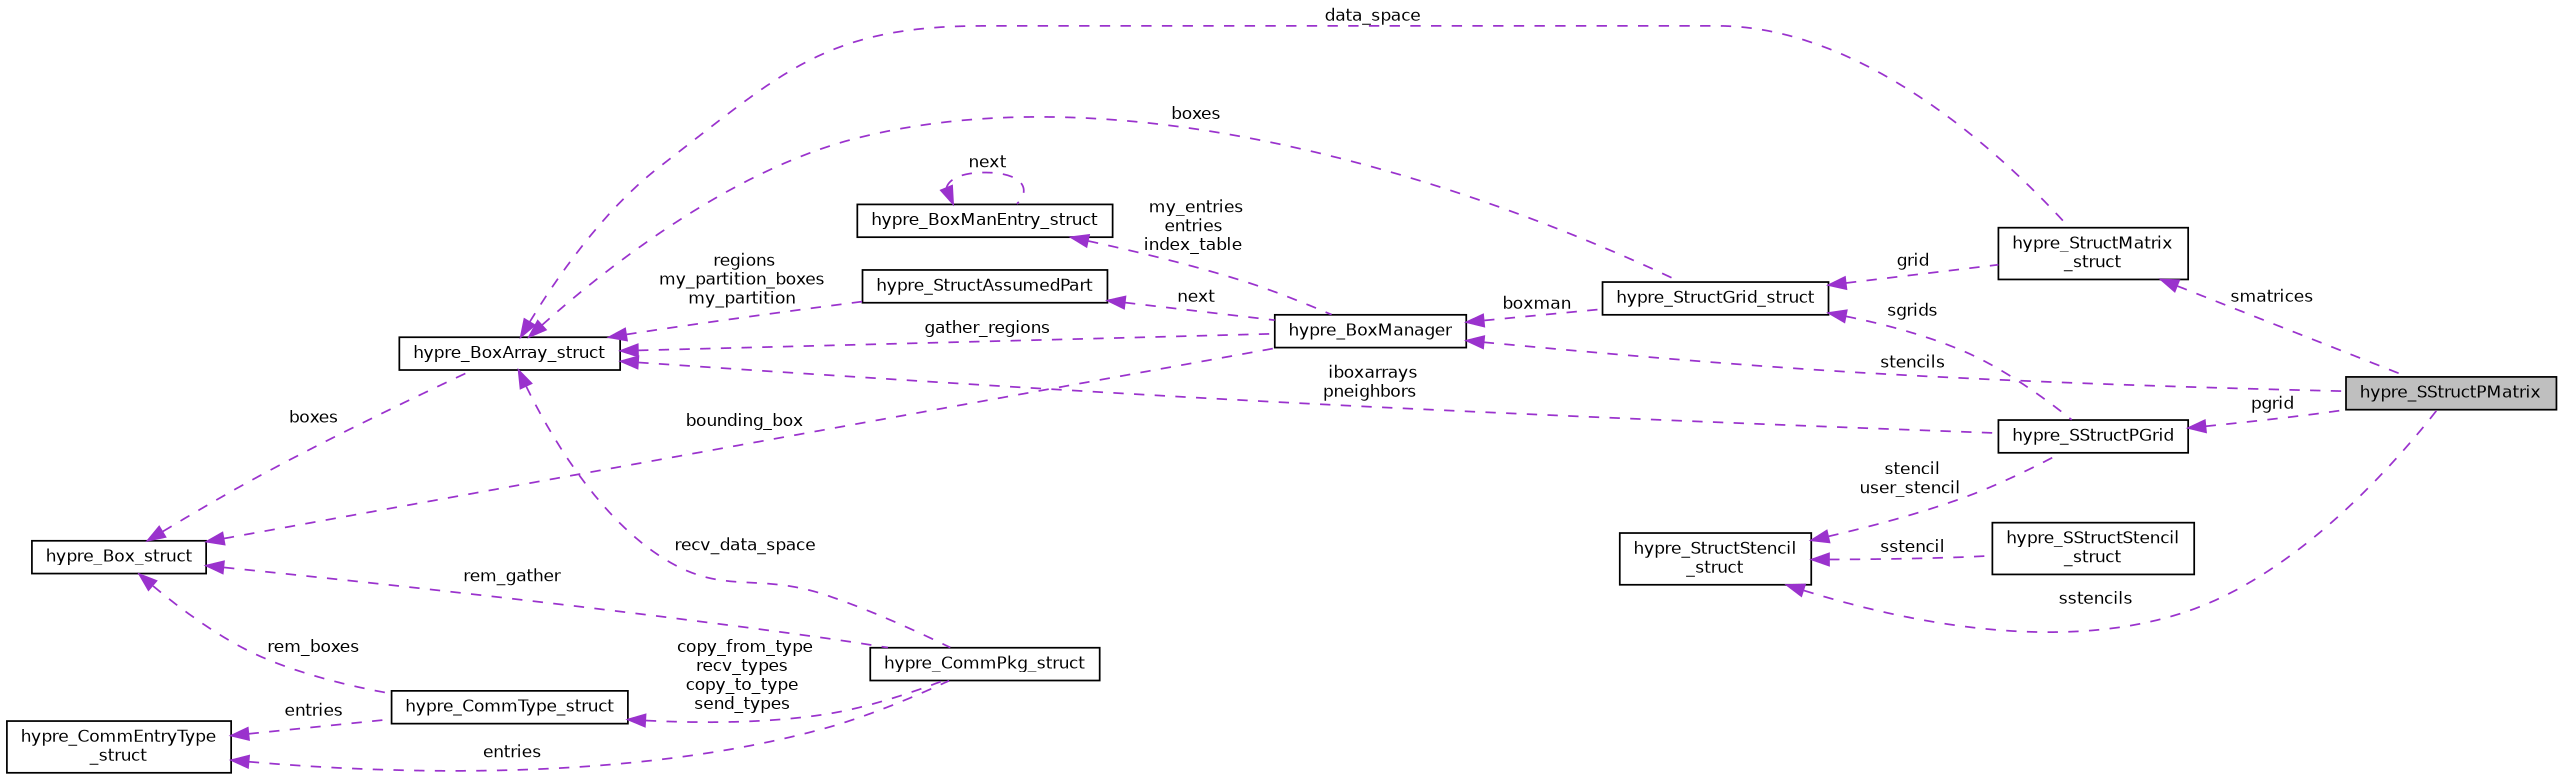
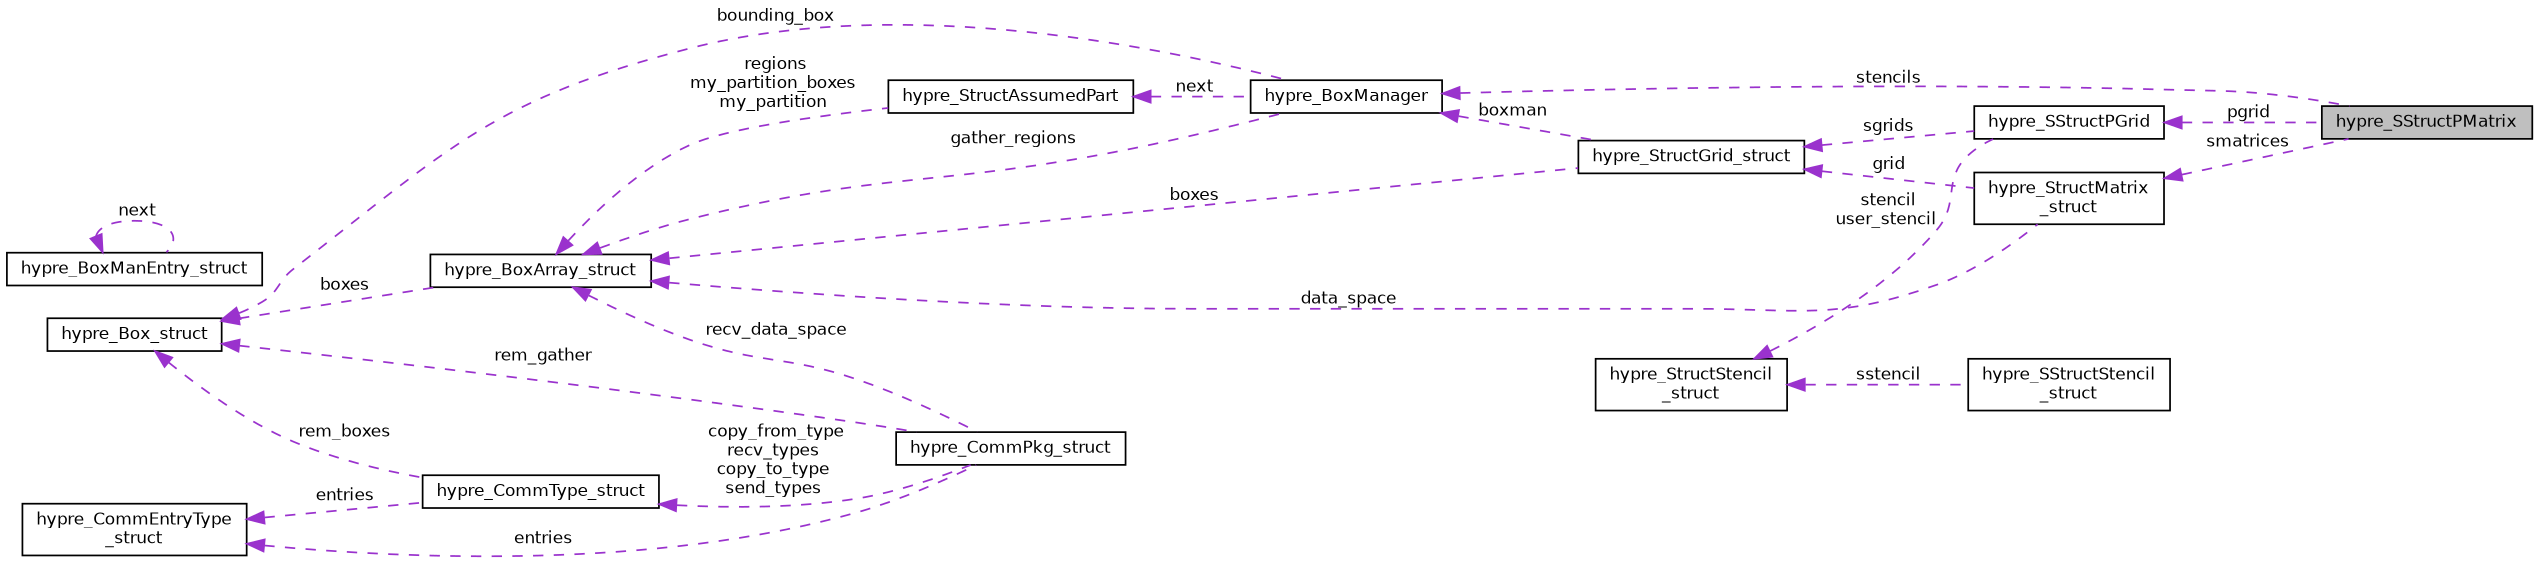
edge "hypre_BoxManager" -> "hypre_BoxManEntry_struct": removed, label "my_entries entries index_table"
edge "hypre_SStructPGrid" -> "hypre_BoxArray_struct": removed, label "iboxarrays pneighbors"
edge "hypre_SStructPMatrix" -> "hypre_StructStencil _struct": removed, label "sstencils"
